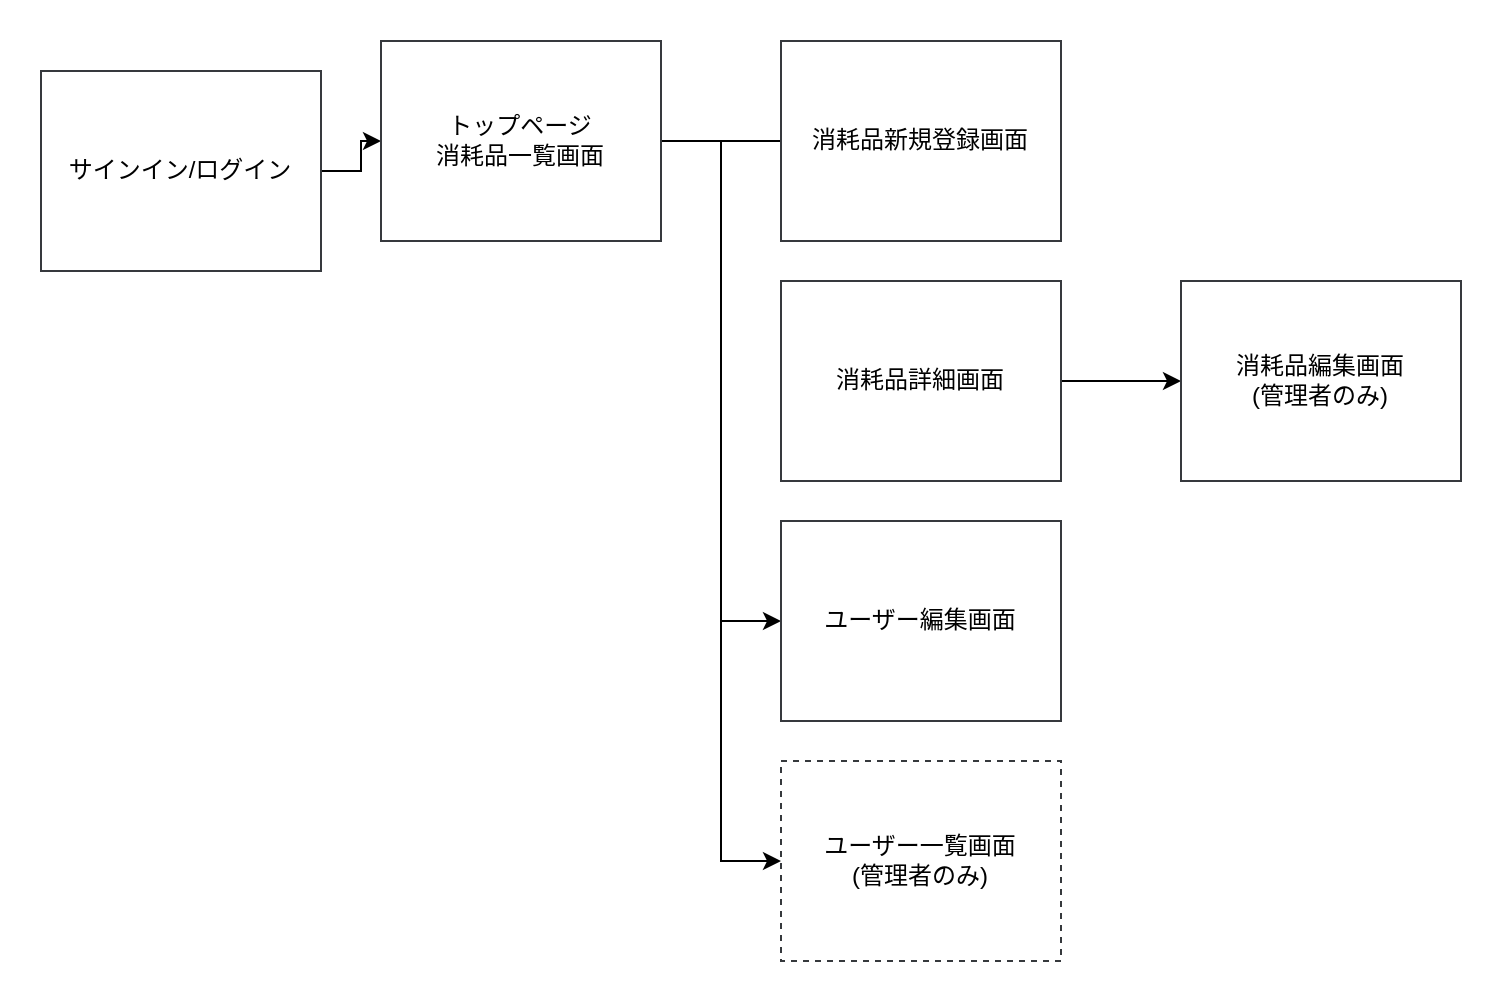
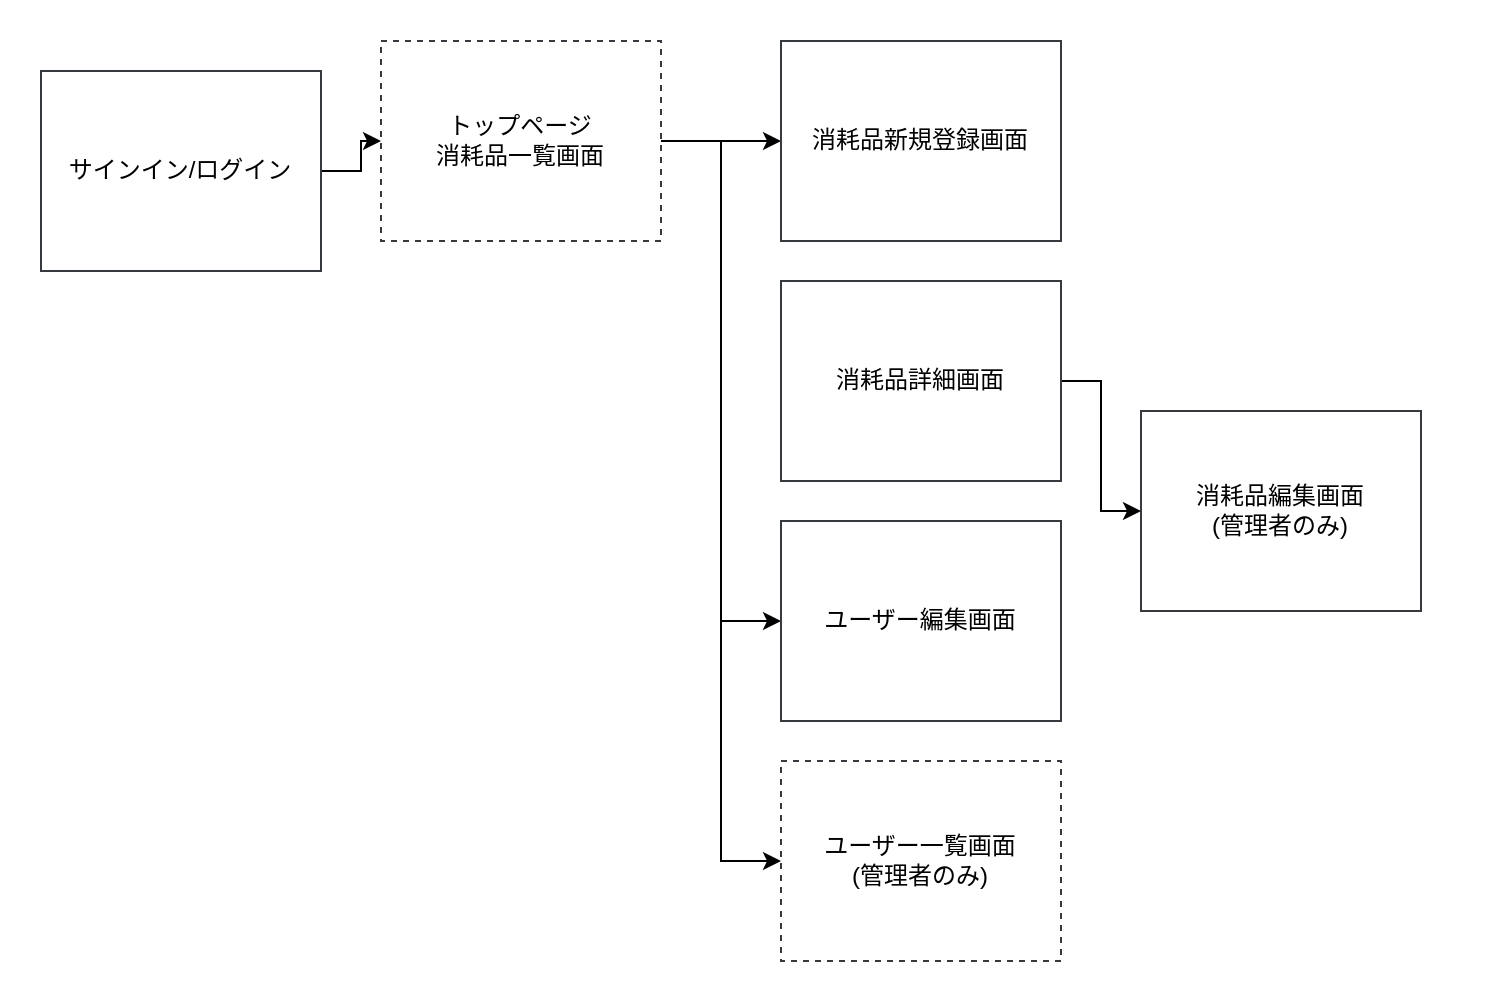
node "トップページ 消耗品一覧画面": style solid -> dashed
edge "トップページ 消耗品一覧画面" -- "消耗品新規登録画面": arrowhead none -> classic
node "消耗品編集画面 (管理者のみ)": moved (1321, 381) -> (1281, 511)
